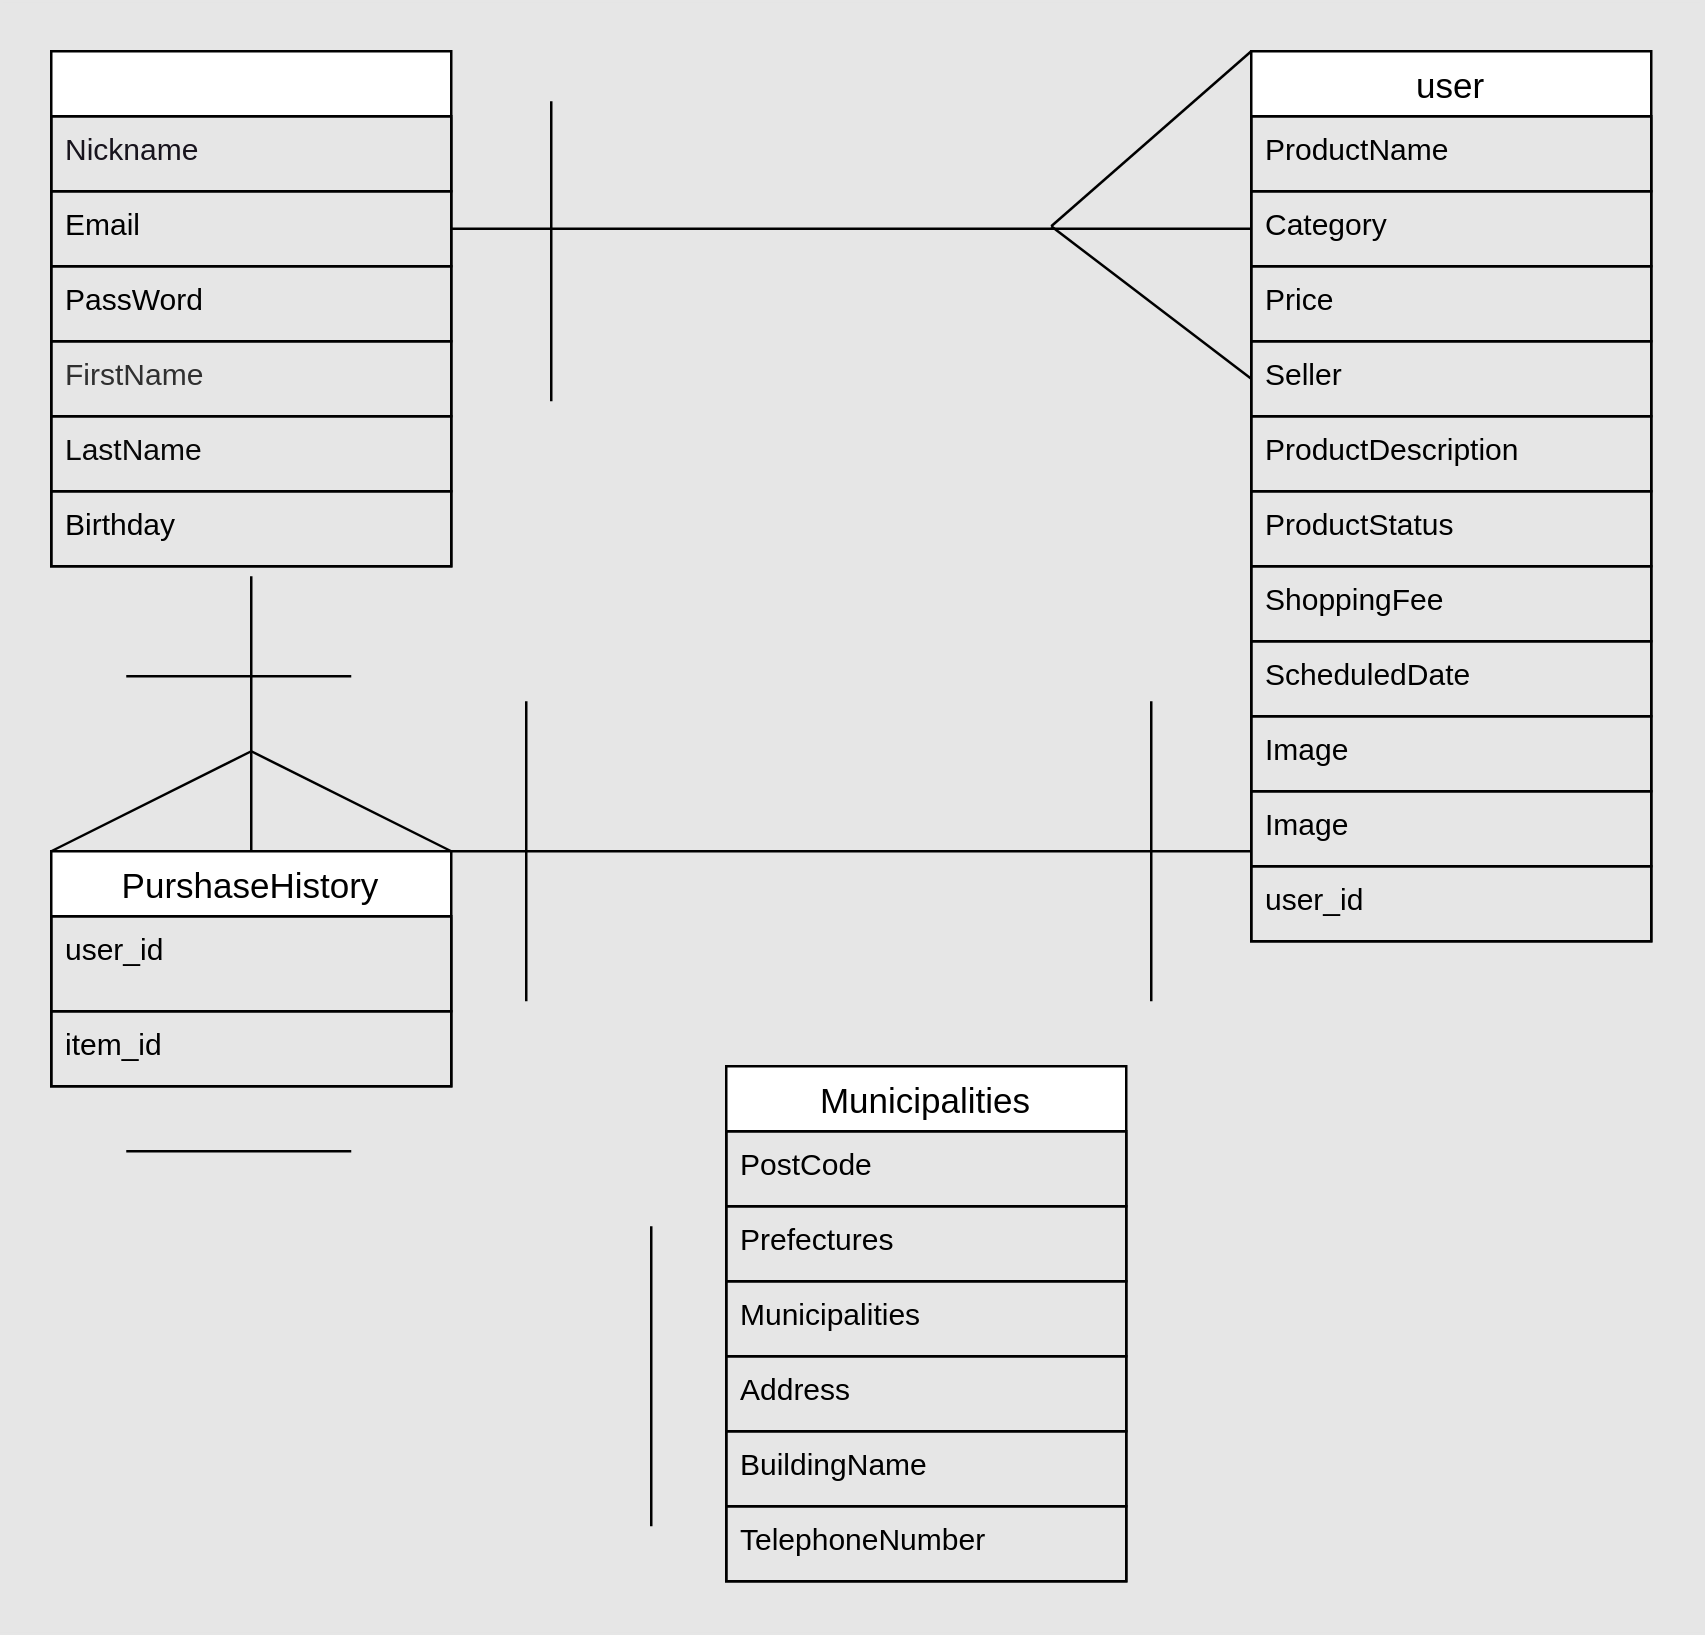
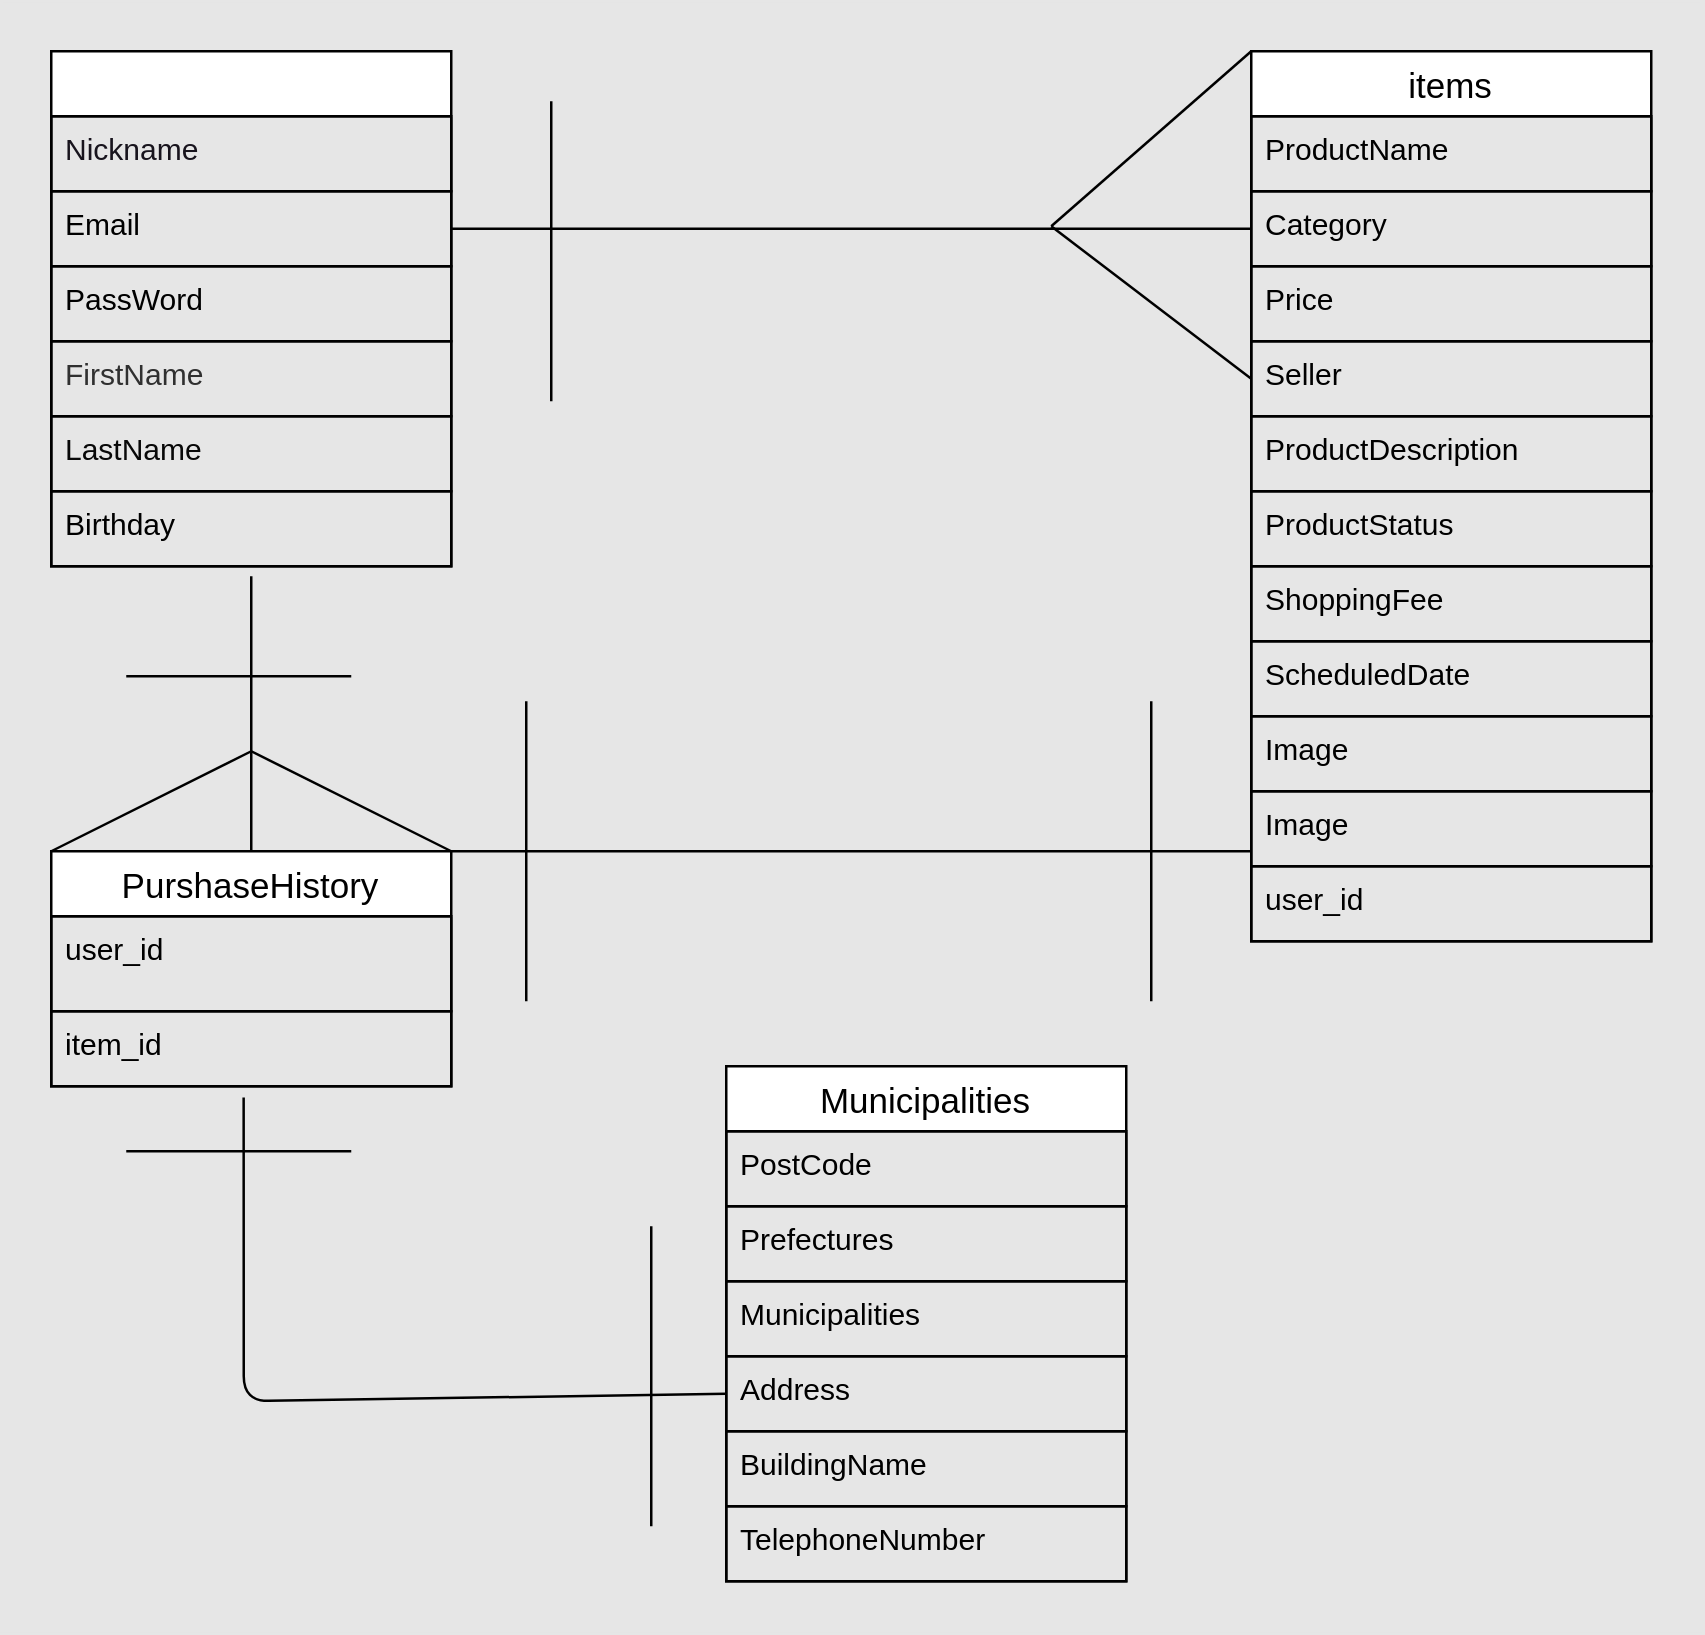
node "user": label "user" -> "items"
edge "item_id" -- "Address": added
